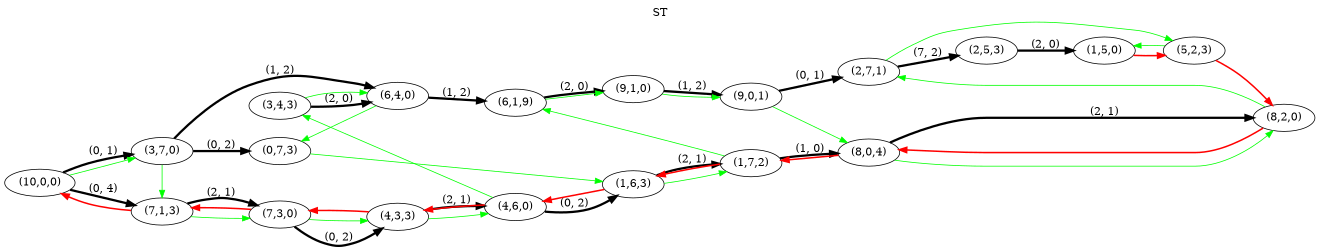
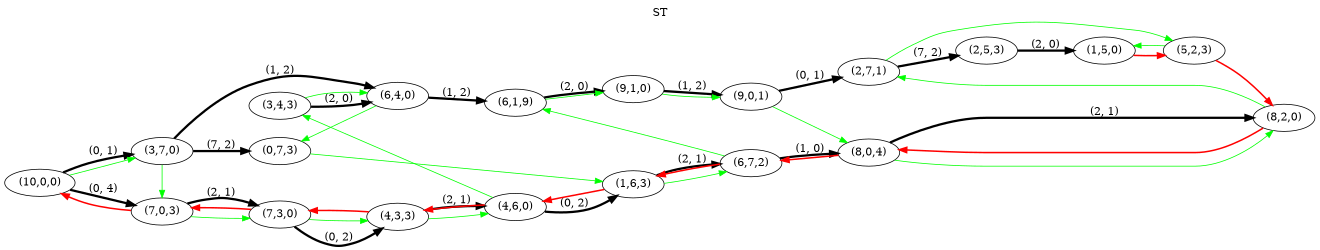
edge "(3,7,0)" -> "(0,7,3)": label "(0, 2)" -> "(7, 2)"
node "(1,7,2)": label "(1,7,2)" -> "(6,7,2)"
node "(7,1,3)": label "(7,1,3)" -> "(7,0,3)"
